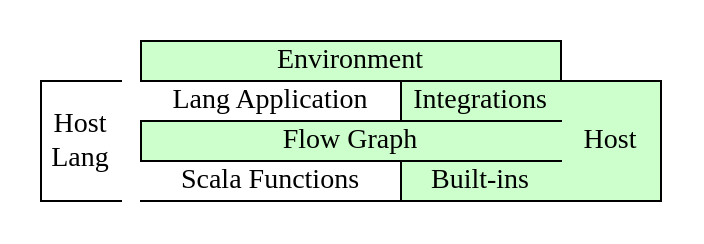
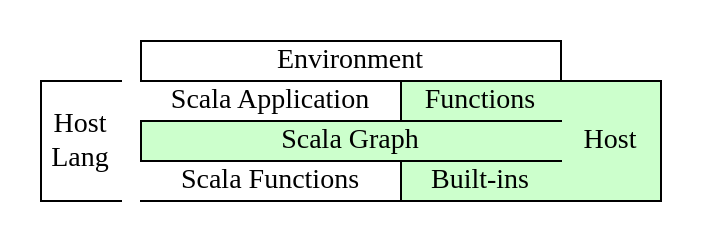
node "Environment": fillcolor #ccffcc -> #ffffff
node "Lang Application": label "Lang Application" -> "Scala Application"
node "Integrations": label "Integrations" -> "Functions"
node "Flow Graph": label "Flow Graph" -> "Scala Graph"
